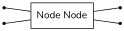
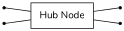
node "Node Node": label "Node Node" -> "Hub Node"
